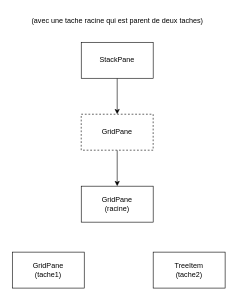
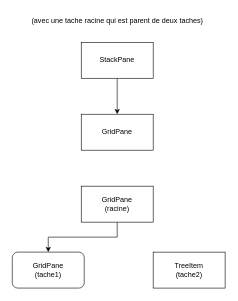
node "GridPane": style dashed -> solid
edge "GridPane" -> "GridPane (racine)": removed
edge "GridPane (racine)" -> "GridPane (tache1)": added
node "GridPane (tache1)": shape rectangle -> rounded rectangle
